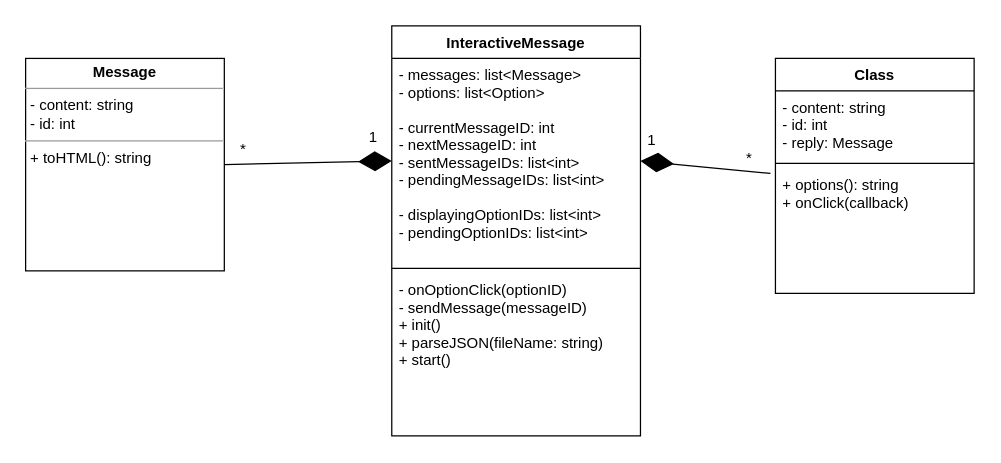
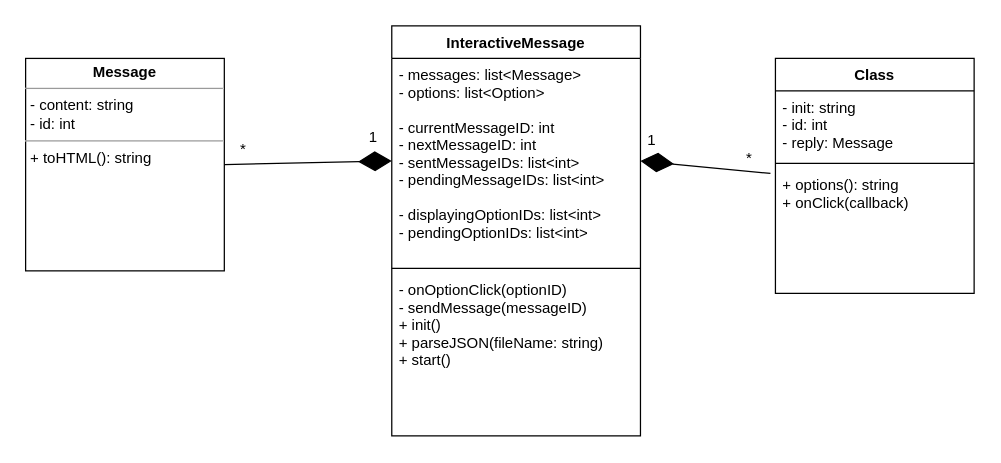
node "- content: string - id: int - reply: Message": label "- content: string - id: int - reply: Message" -> "- init: string - id: int - reply: Message"
